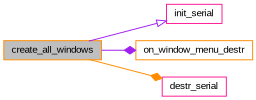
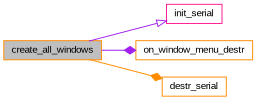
node "destr_serial": color deeppink -> darkorange
